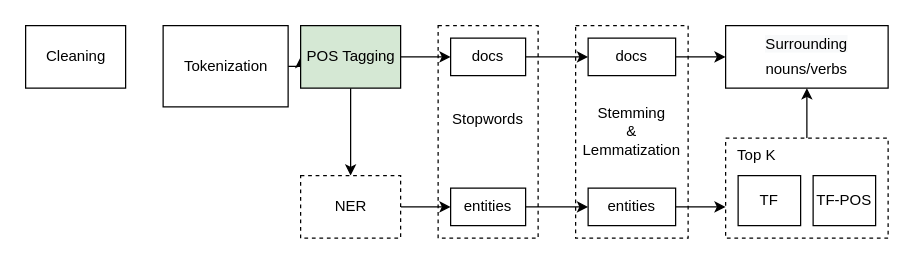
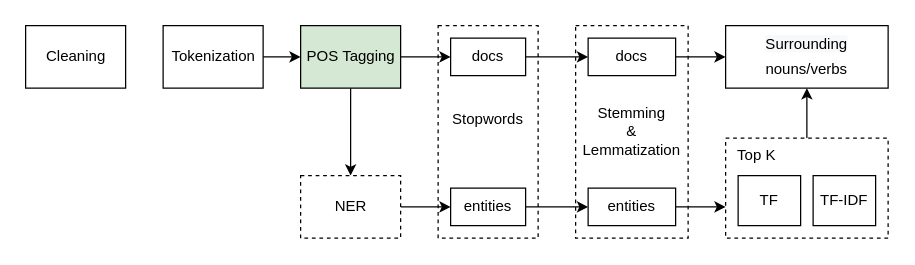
node "Tokenization": size 125x81 -> 100x63
node "TF-POS": label "TF-POS" -> "TF-IDF"
